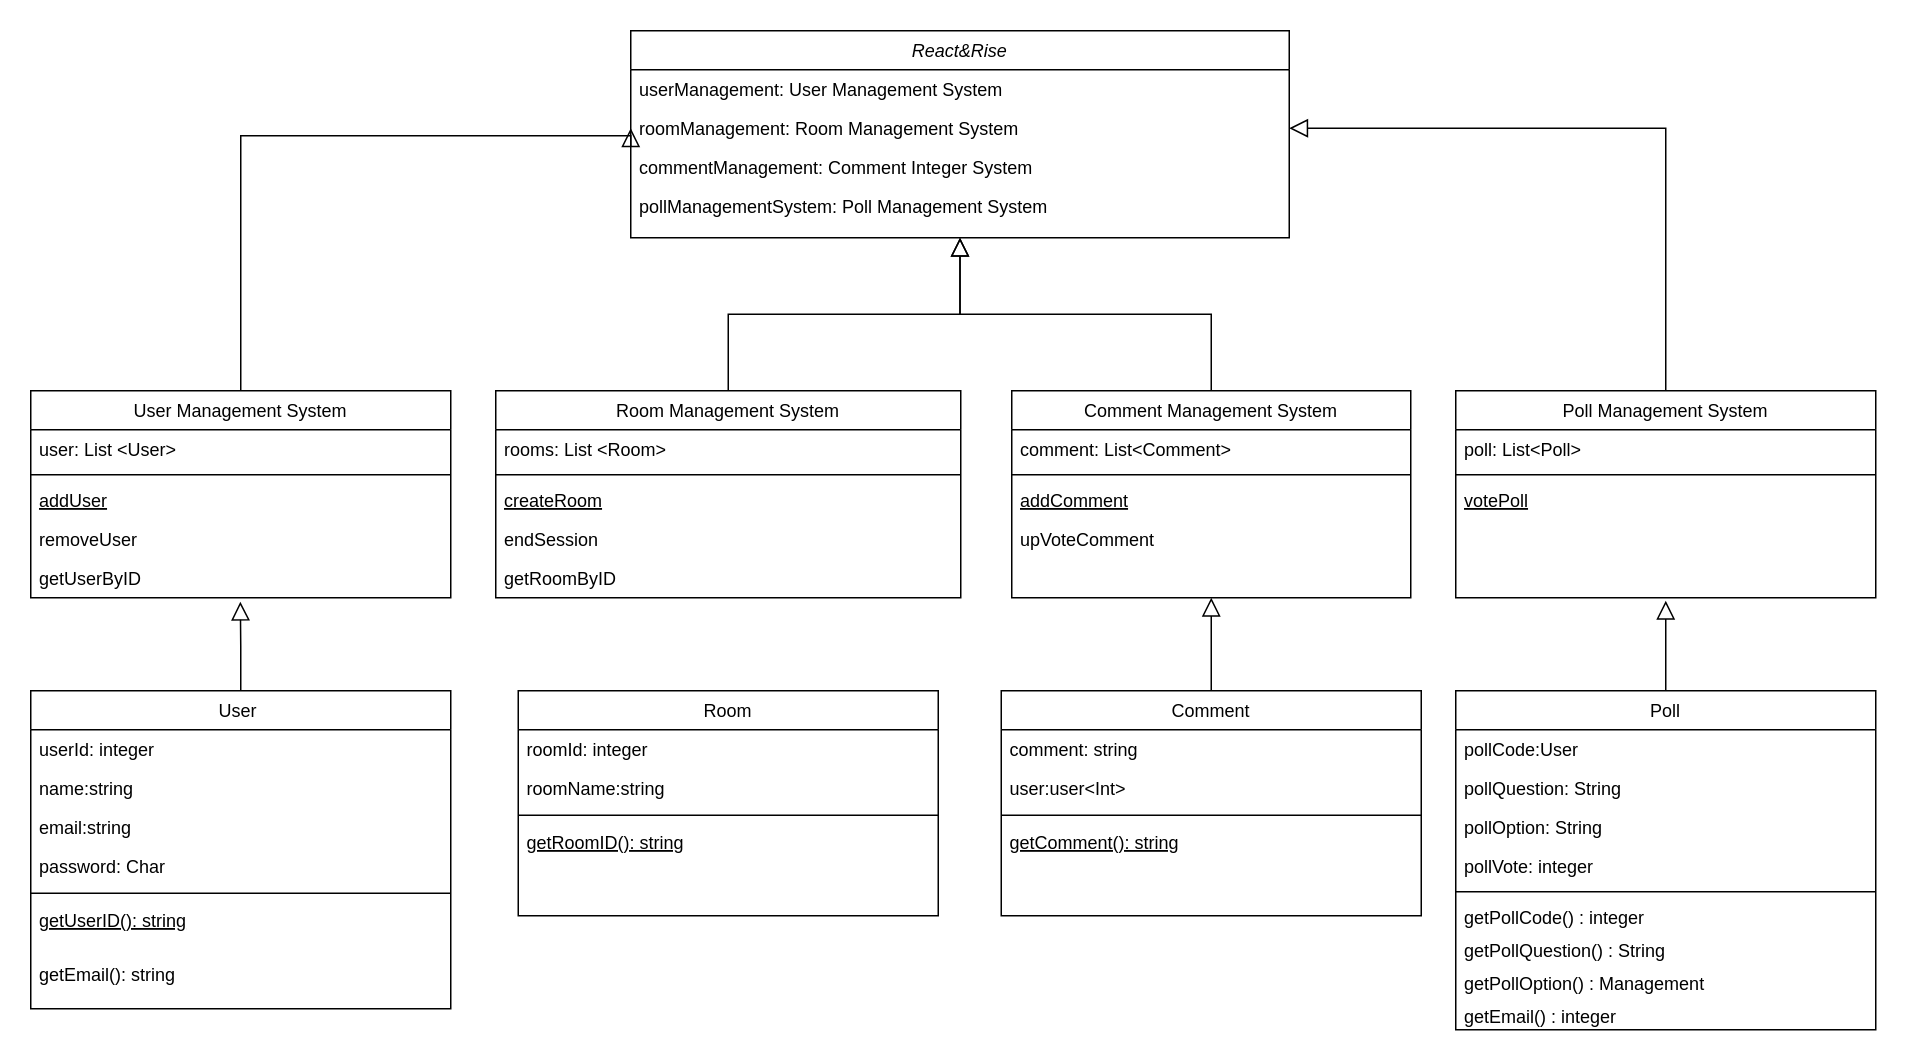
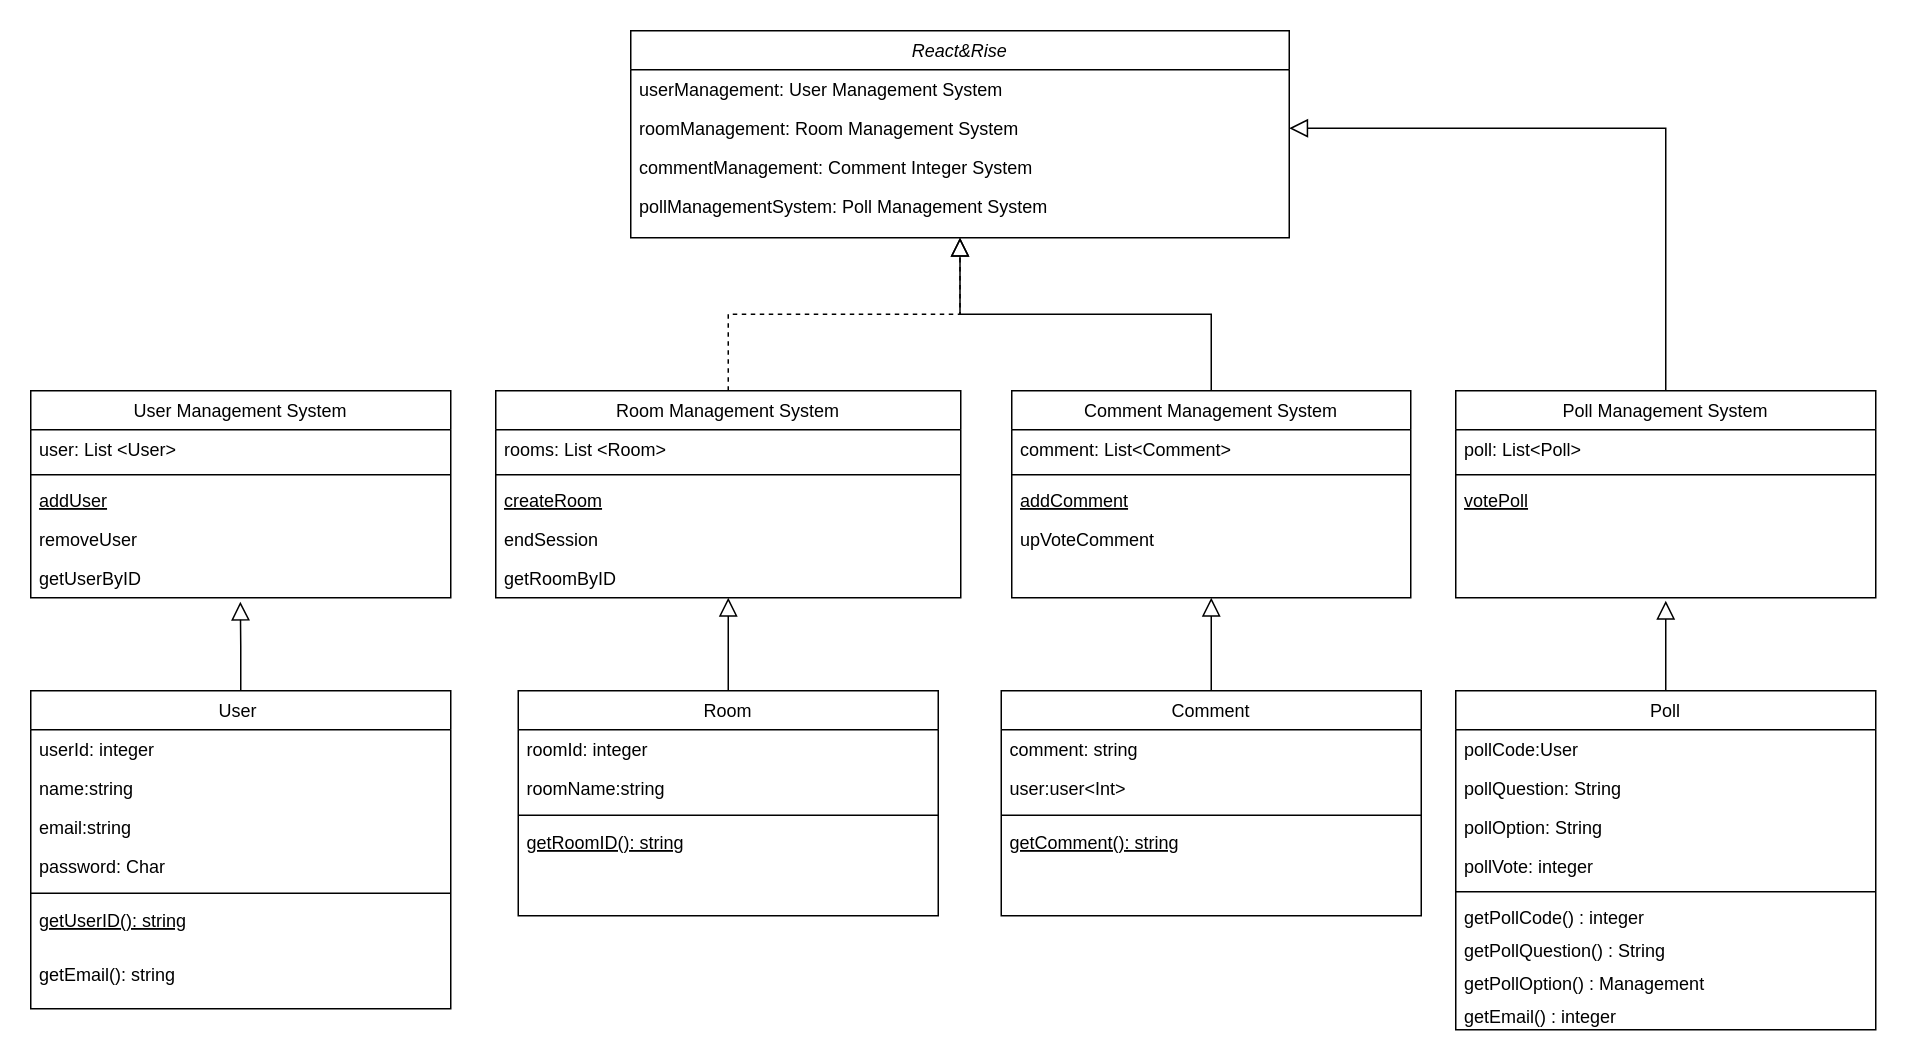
edge "User Management System" -> "roomManagement: Room Management System": removed
edge "Room Management System" -> "React&Rise": style solid -> dashed
edge "Room" -> "getRoomByID": added
